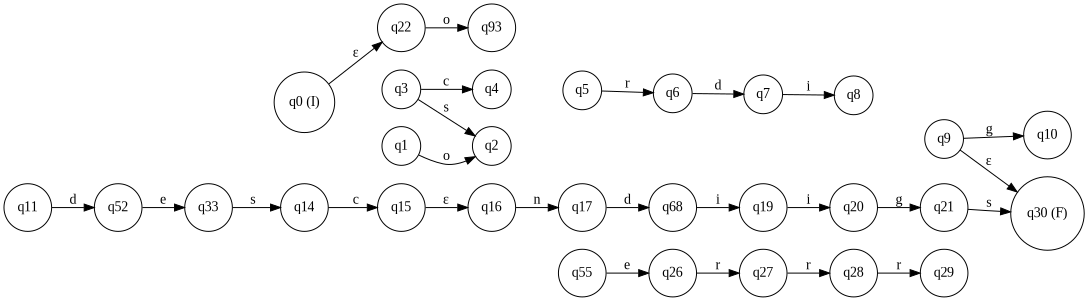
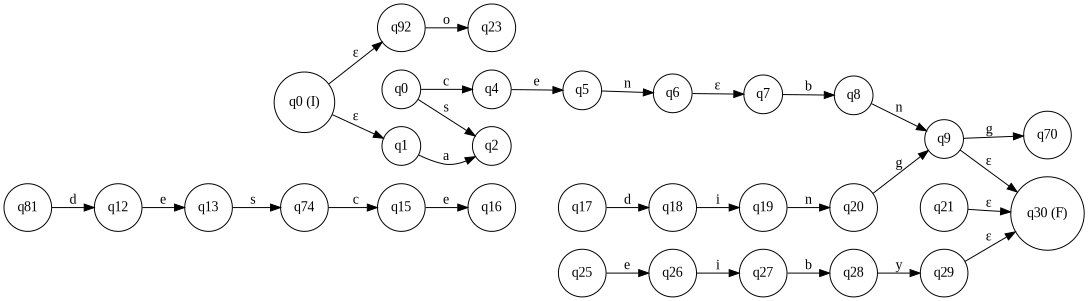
node "q22": label "q22" -> "q92"
node "q93": label "q93" -> "q23"
edge "q5" -> "q6": label "r" -> "n"
edge "q6" -> "q7": label "d" -> "ε"
edge "q7" -> "q8": label "i" -> "b"
node "q3": label "q3" -> "q0"
edge "q4" -> "q5": added, label "e"
edge "q8" -> "q9": added, label "n"
edge "q0 (I)" -> "q1": added, label "ε"
node "q10": label "q10" -> "q70"
edge "q1" -> "q2": label "o" -> "a"
edge "q15" -> "q16": label "ε" -> "e"
edge "q19" -> "q20": label "i" -> "n"
edge "q21" -> "q30 (F)": label "s" -> "ε"
node "q11": label "q11" -> "q81"
node "q52": label "q52" -> "q12"
node "q33": label "q33" -> "q13"
node "q14": label "q14" -> "q74"
edge "q16" -> "q17": removed, label "n"
node "q68": label "q68" -> "q18"
edge "q20" -> "q21": now "q20" -> "q9"
edge "q29" -> "q30 (F)": added, label "ε"
edge "q26" -> "q27": label "r" -> "i"
edge "q27" -> "q28": label "r" -> "b"
edge "q28" -> "q29": label "r" -> "y"
node "q55": label "q55" -> "q25"
